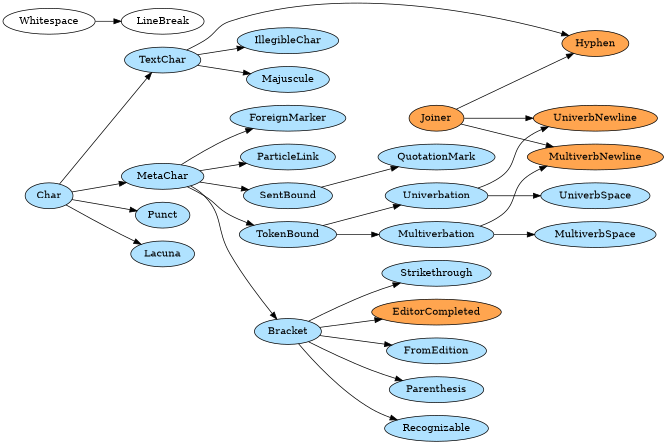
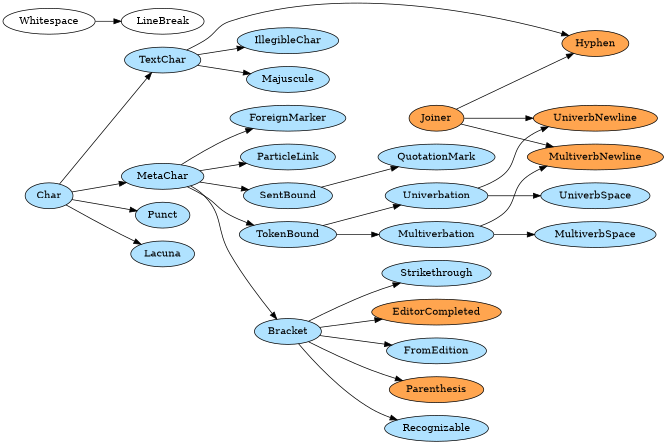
node "Parenthesis": fillcolor lightskyblue1 -> tan1
